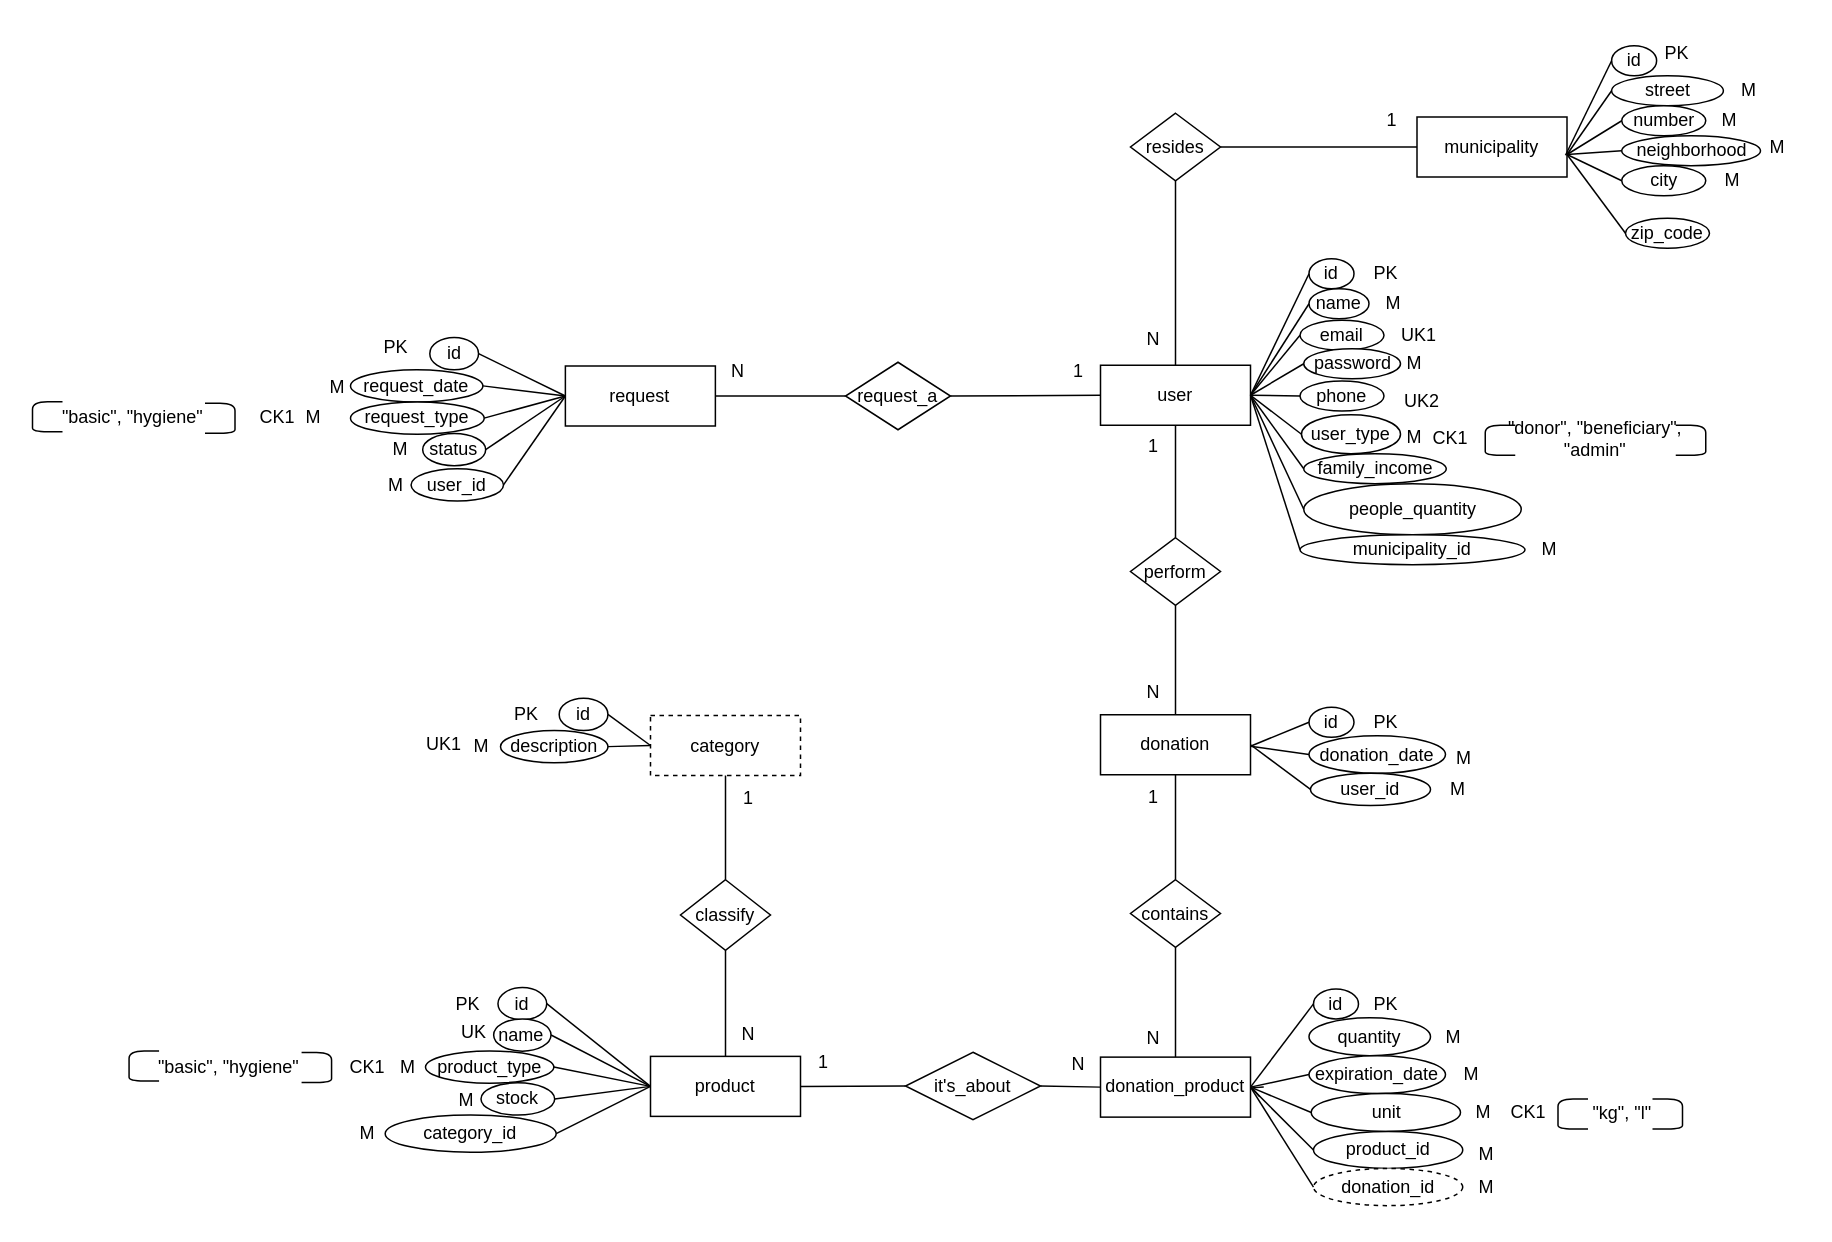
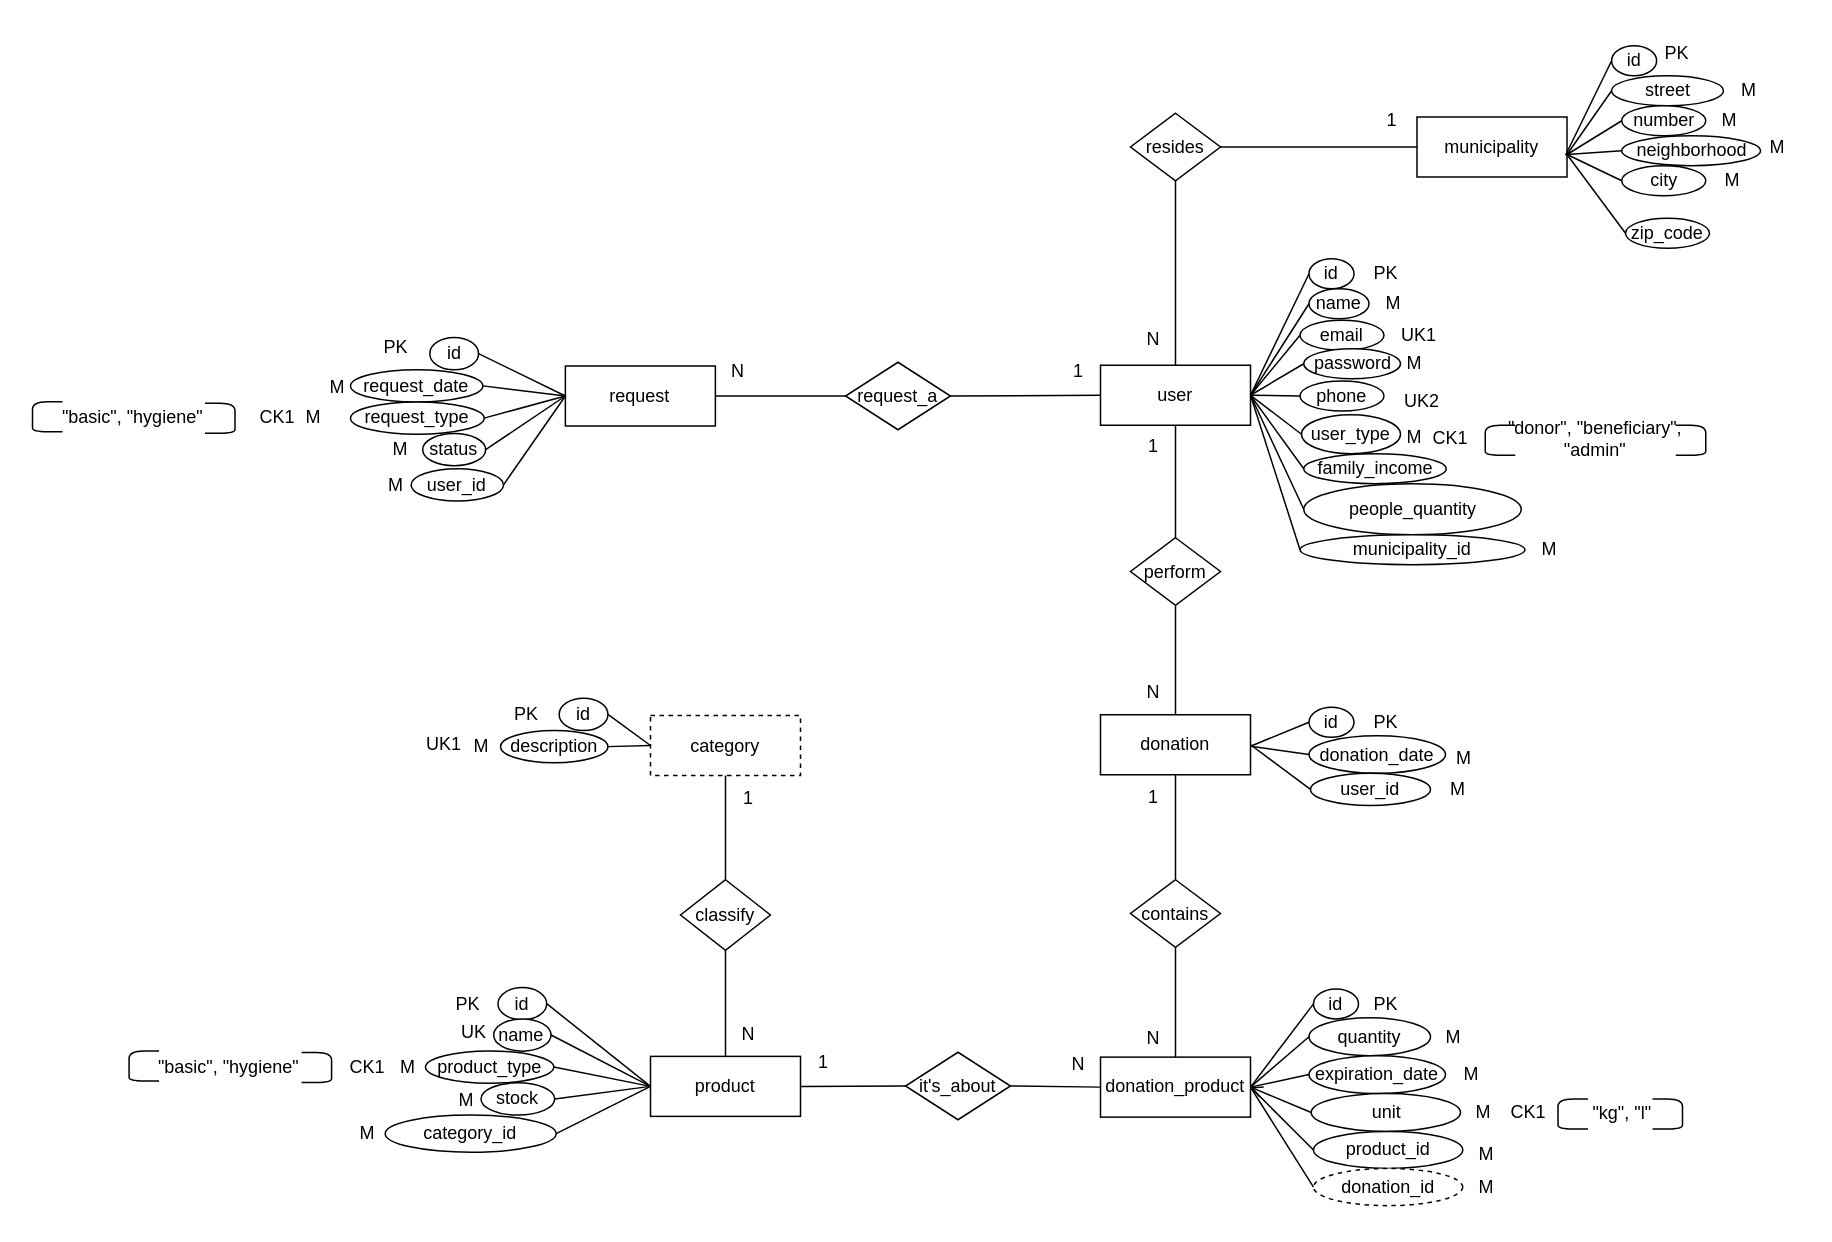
edge "quantity" -- "donation_product": added
node "it's_about": size 135x68 -> 105x68
